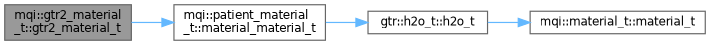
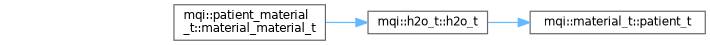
node "mqi::gtr2_material _t::gtr2_material_t": removed
node "gtr::h2o_t::h2o_t": label "gtr::h2o_t::h2o_t" -> "mqi::h2o_t::h2o_t"
node "mqi::material_t::material_t": label "mqi::material_t::material_t" -> "mqi::material_t::patient_t"
